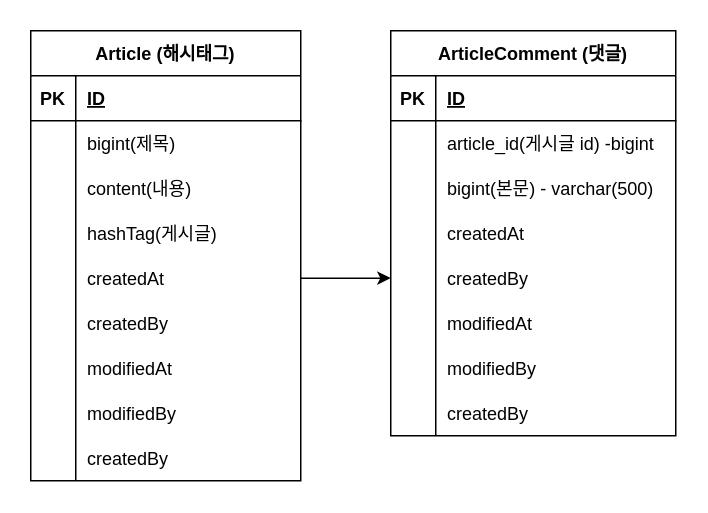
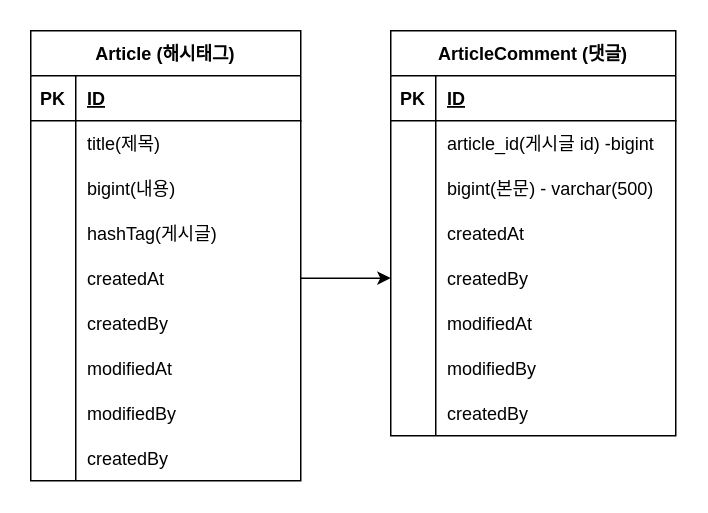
node "bigint(제목)": label "bigint(제목)" -> "title(제목)"
node "content(내용)": label "content(내용)" -> "bigint(내용)"
